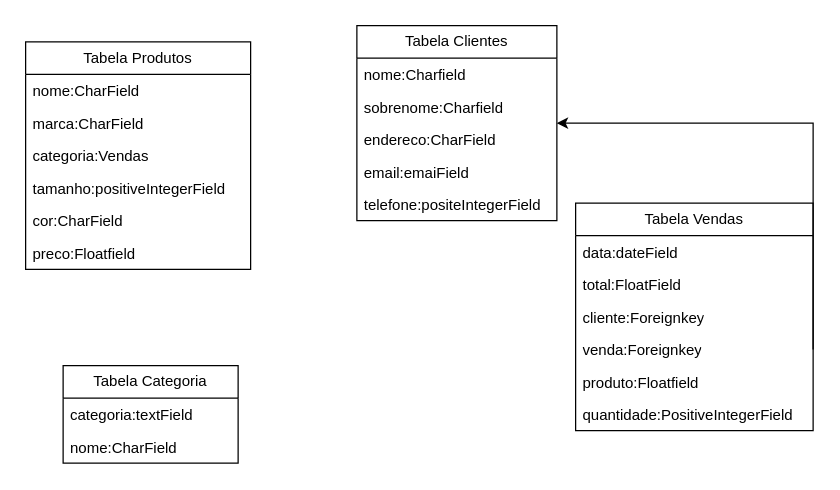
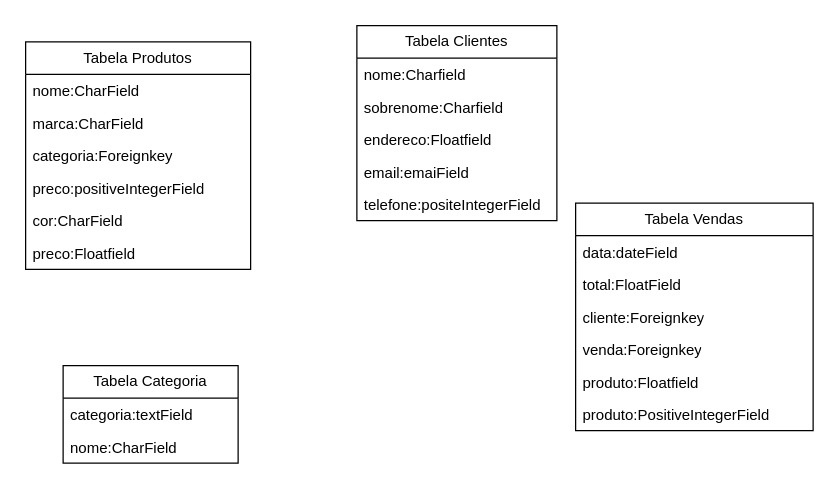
edge "cliente:Foreignkey" -> "Tabela Clientes": removed
node "endereco:CharField": label "endereco:CharField" -> "endereco:Floatfield"
node "categoria:Vendas": label "categoria:Vendas" -> "categoria:Foreignkey"
node "tamanho:positiveIntegerField": label "tamanho:positiveIntegerField" -> "preco:positiveIntegerField"
node "quantidade:PositiveIntegerField": label "quantidade:PositiveIntegerField" -> "produto:PositiveIntegerField"
